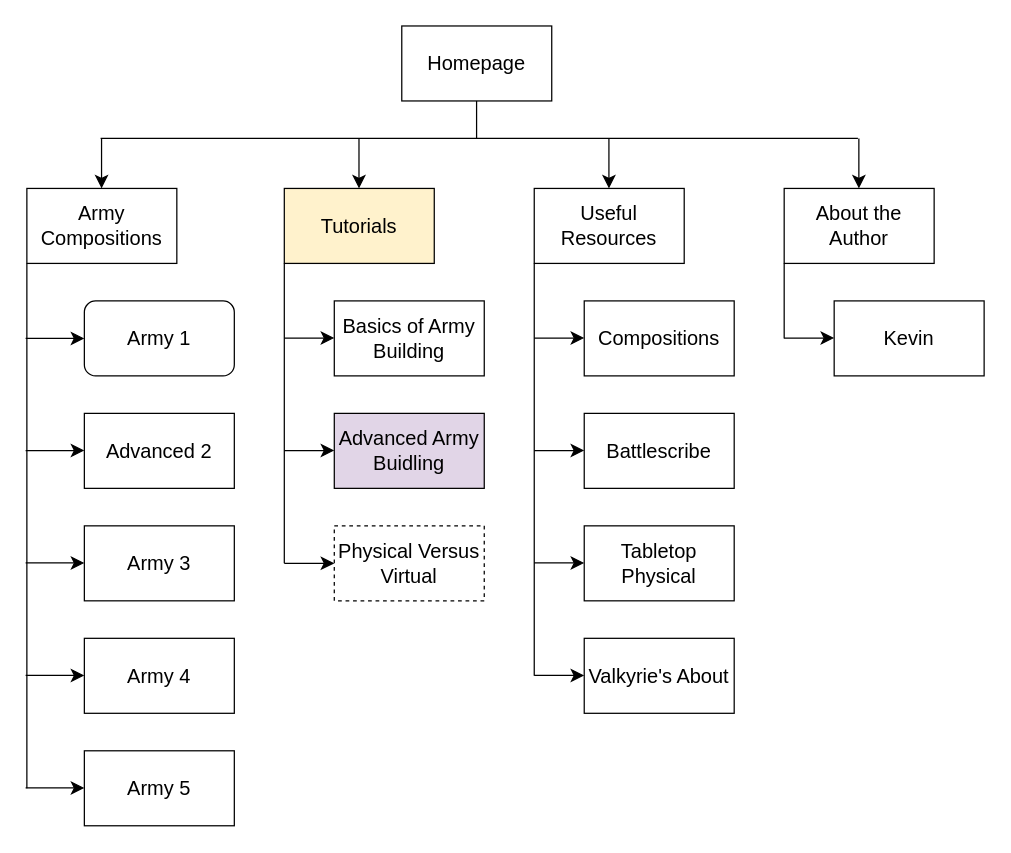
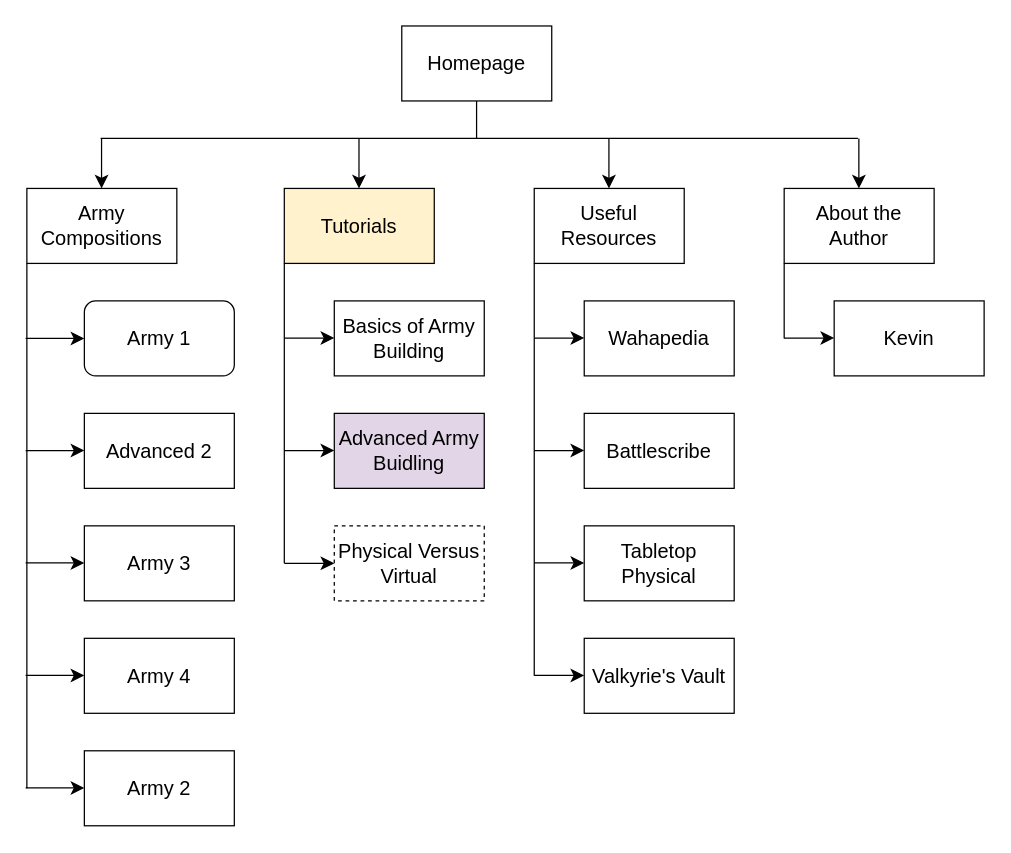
node "Compositions": label "Compositions" -> "Wahapedia"
node "Valkyrie's About": label "Valkyrie's About" -> "Valkyrie's Vault"
node "Army 5": label "Army 5" -> "Army 2"
